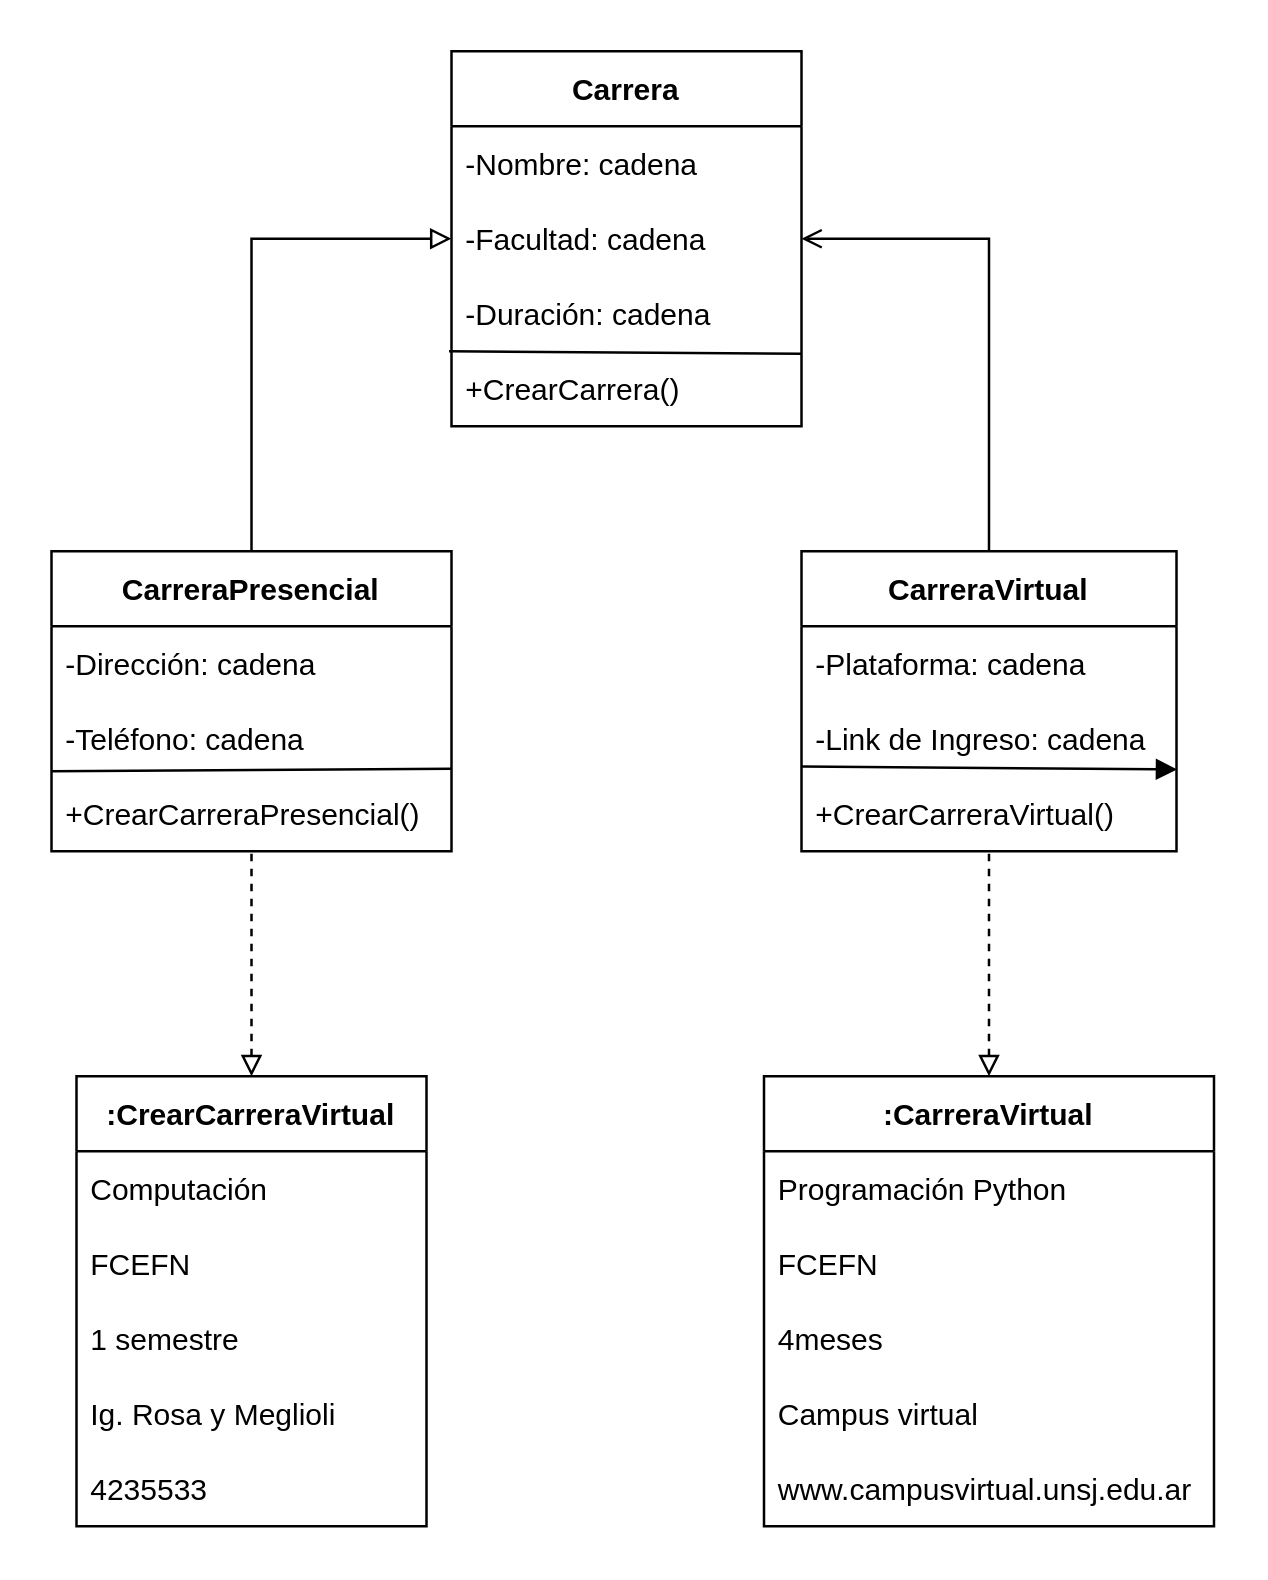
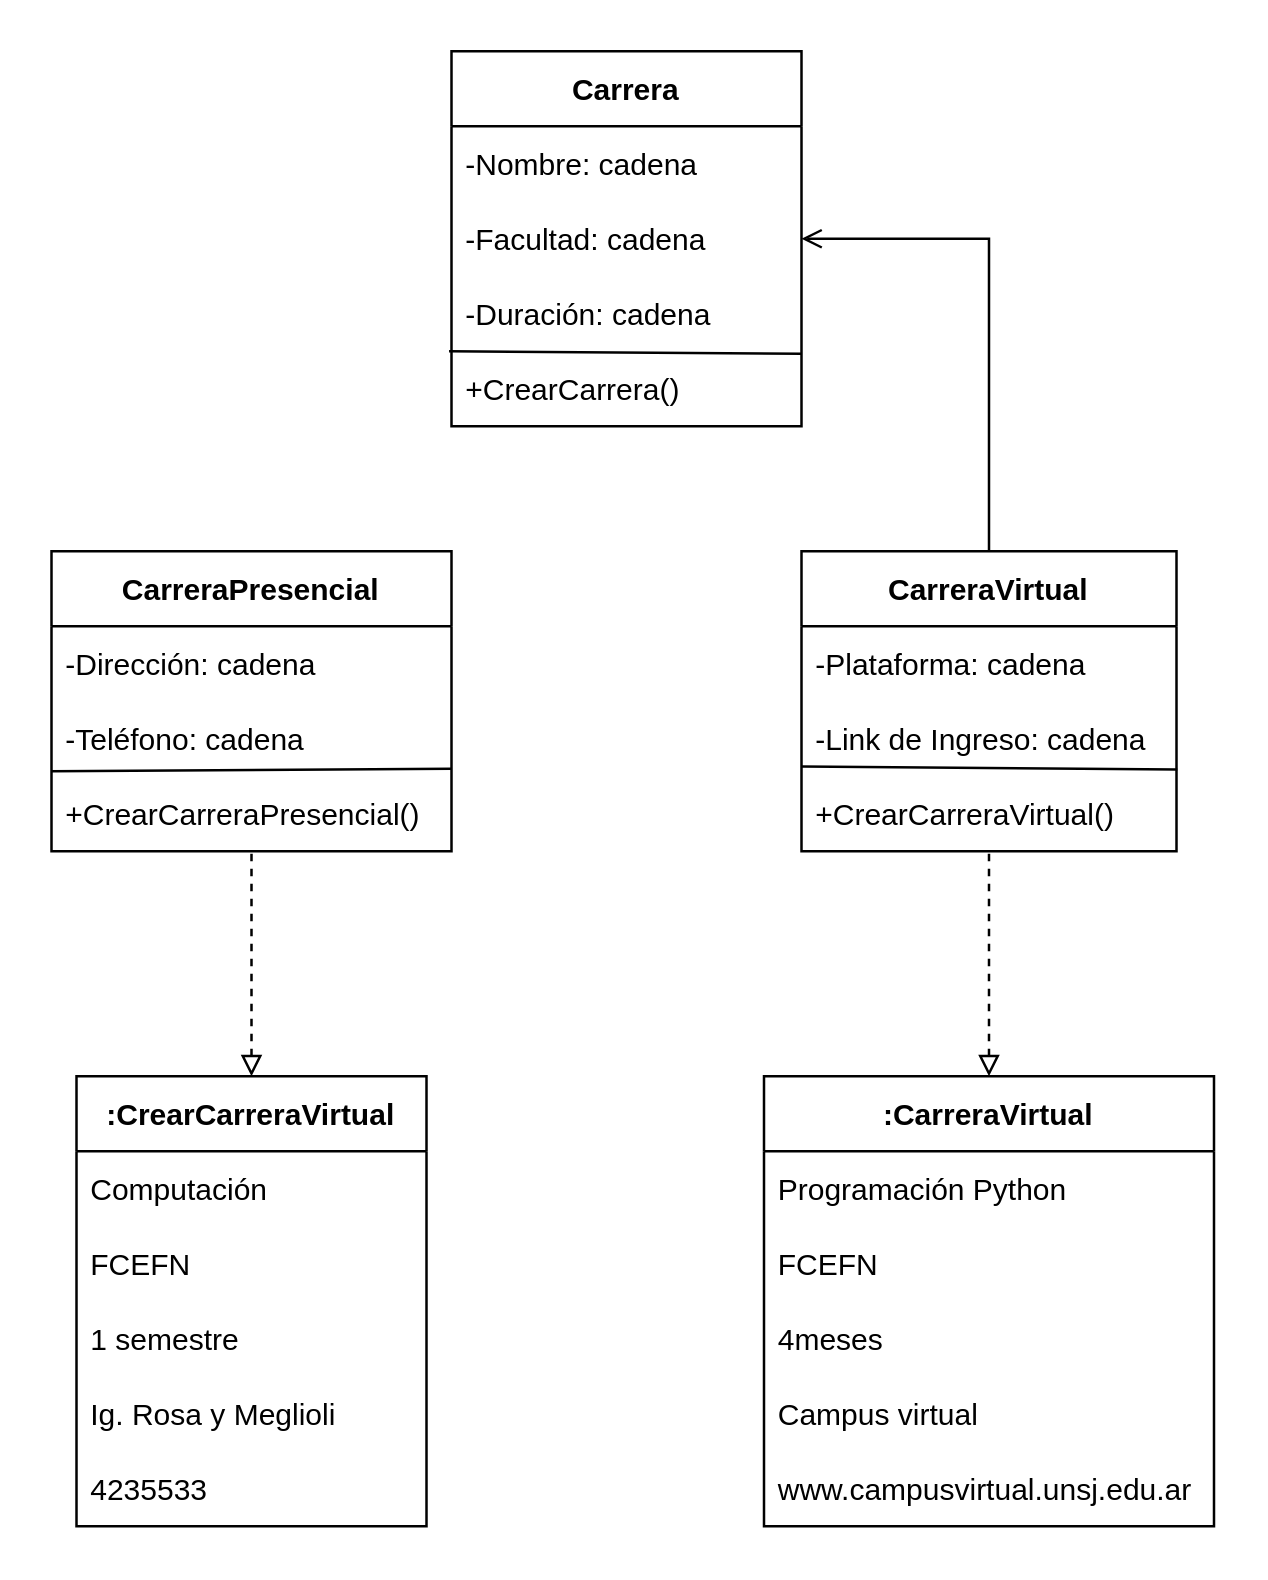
edge "CarreraPresencial" -> "-Facultad: cadena": removed
edge "-Link de Ingreso: cadena" -> "+CrearCarreraVirtual()": arrowhead block -> none
